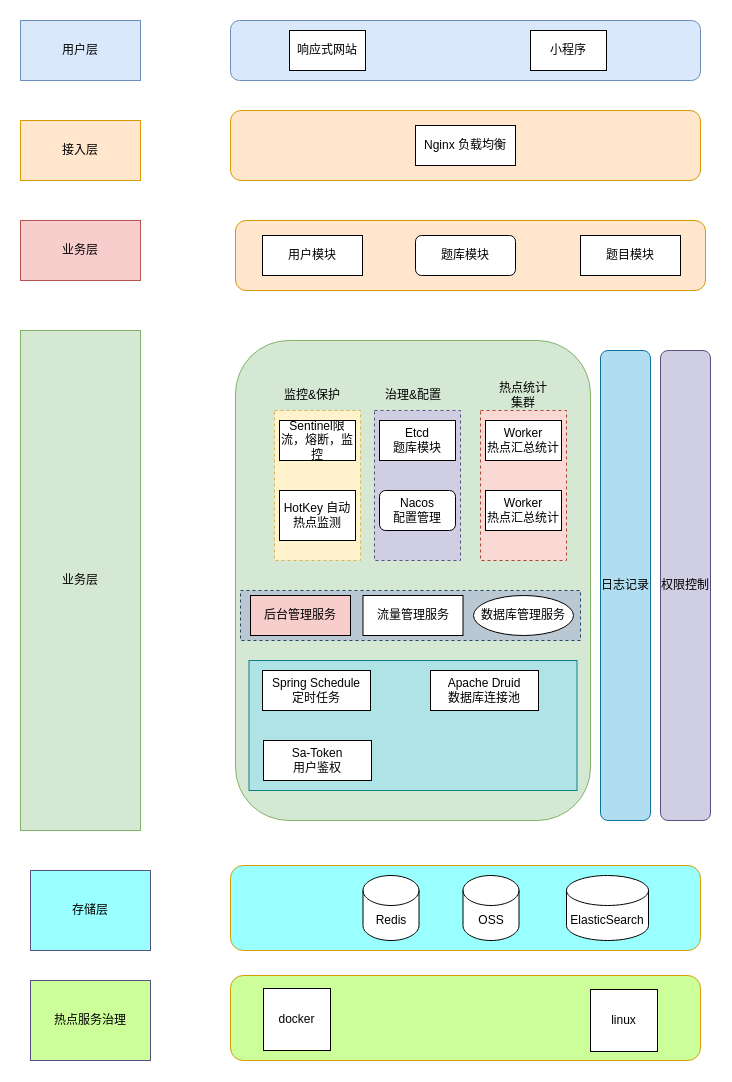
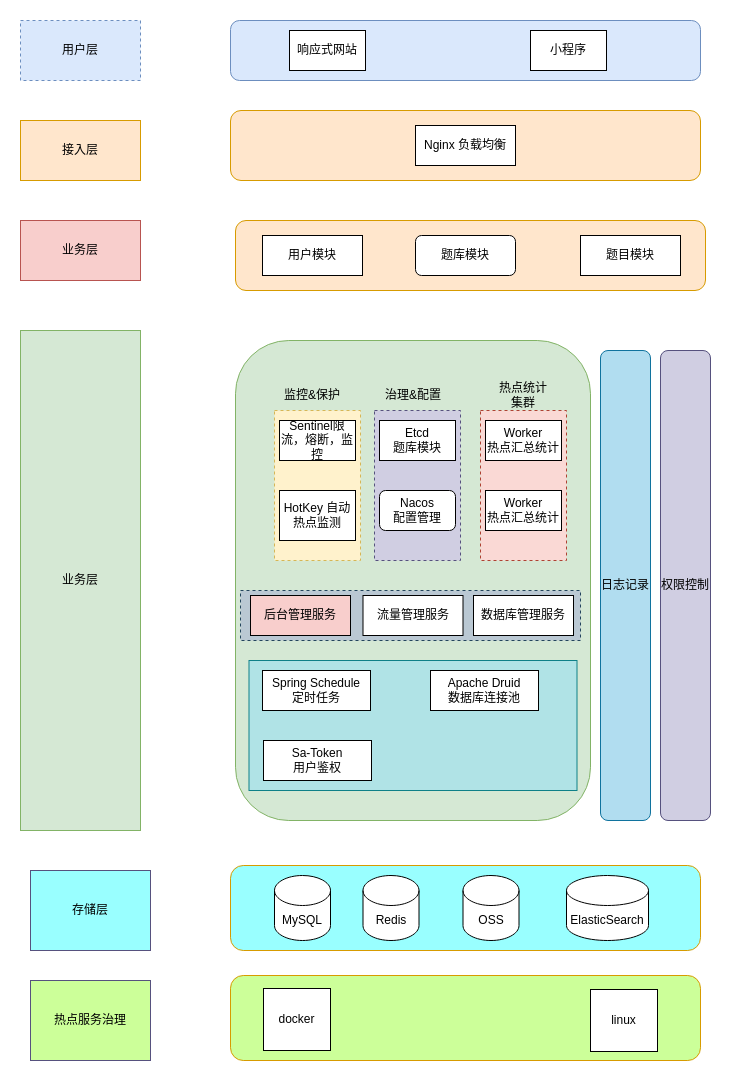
node "用户层": style solid -> dashed
node "数据库管理服务": shape ellipse -> rectangle
node "MySQL": added
